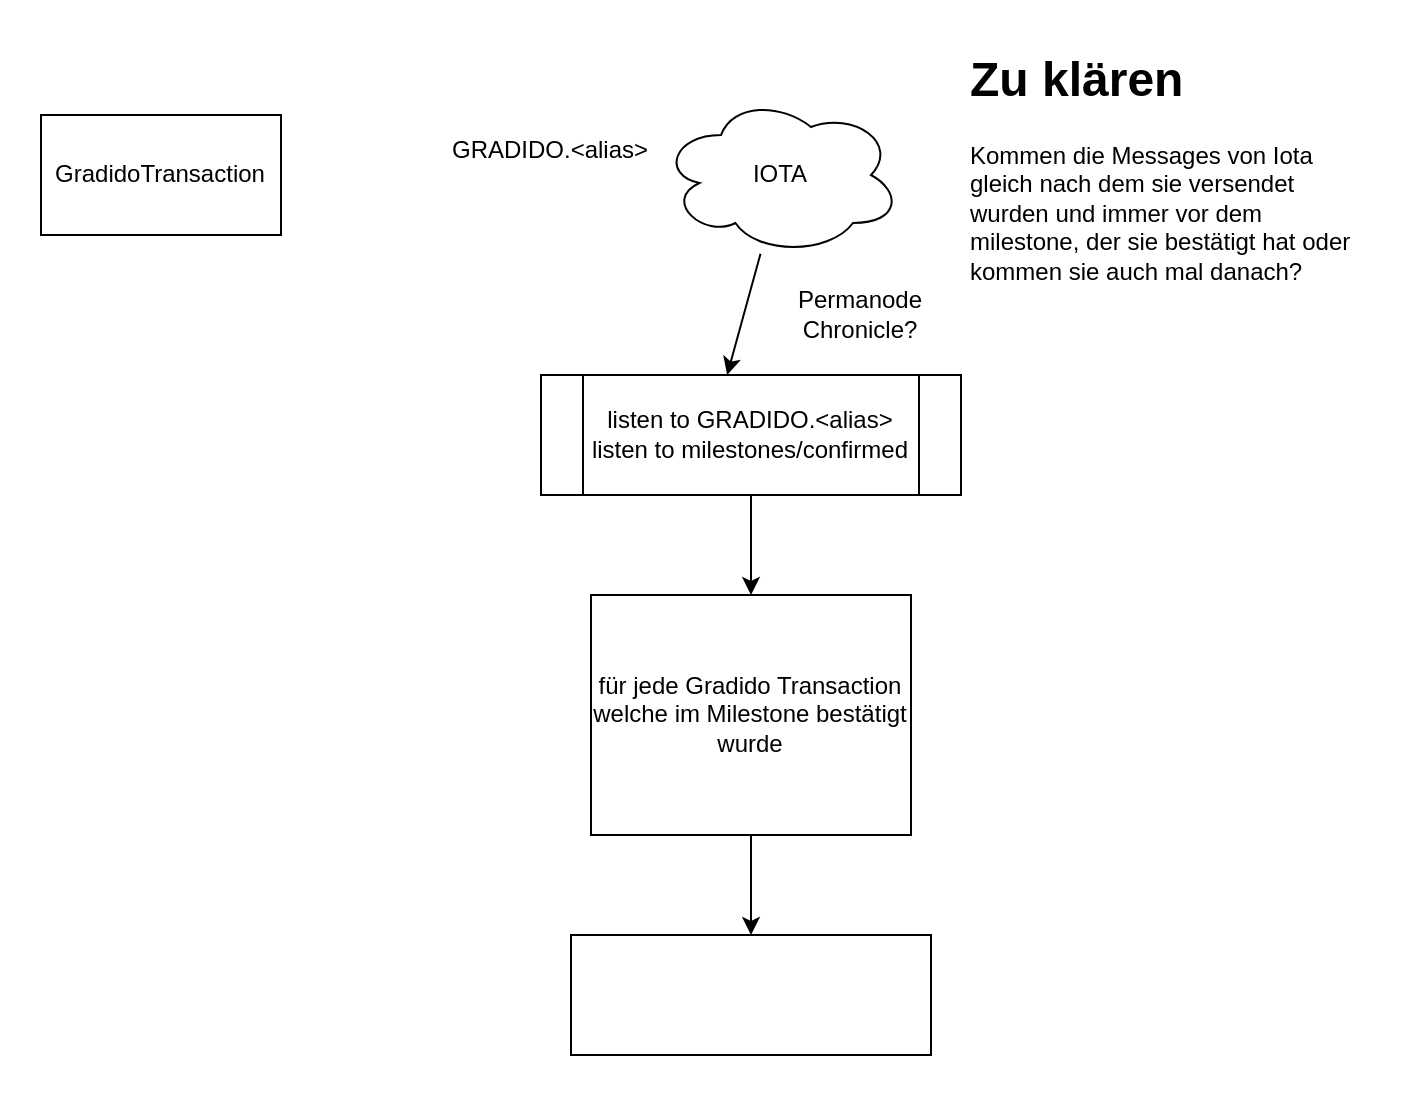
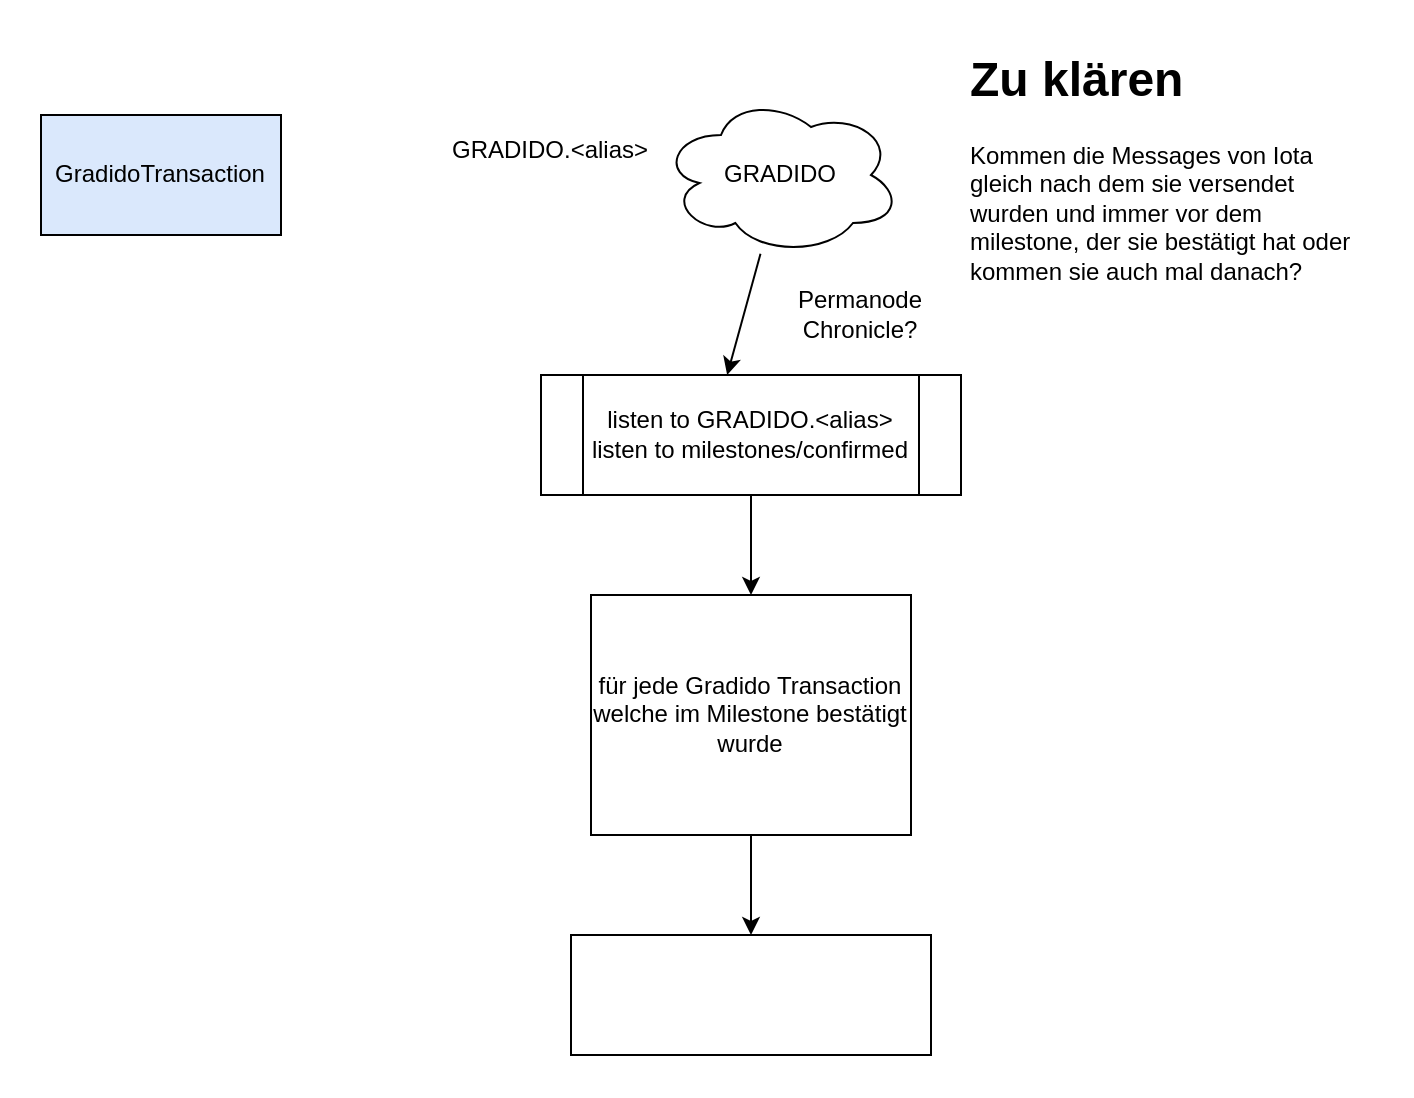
node "GradidoTransaction": fillcolor #ffffff -> #dae8fc
node "IOTA": label "IOTA" -> "GRADIDO"
